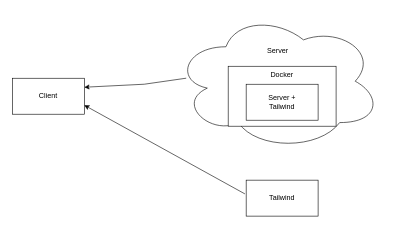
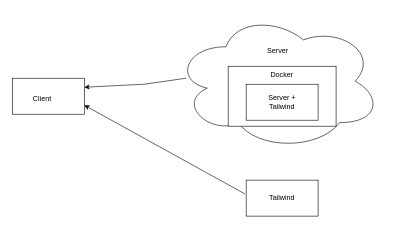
node "Client": moved (48, 96) -> (42, 99)
